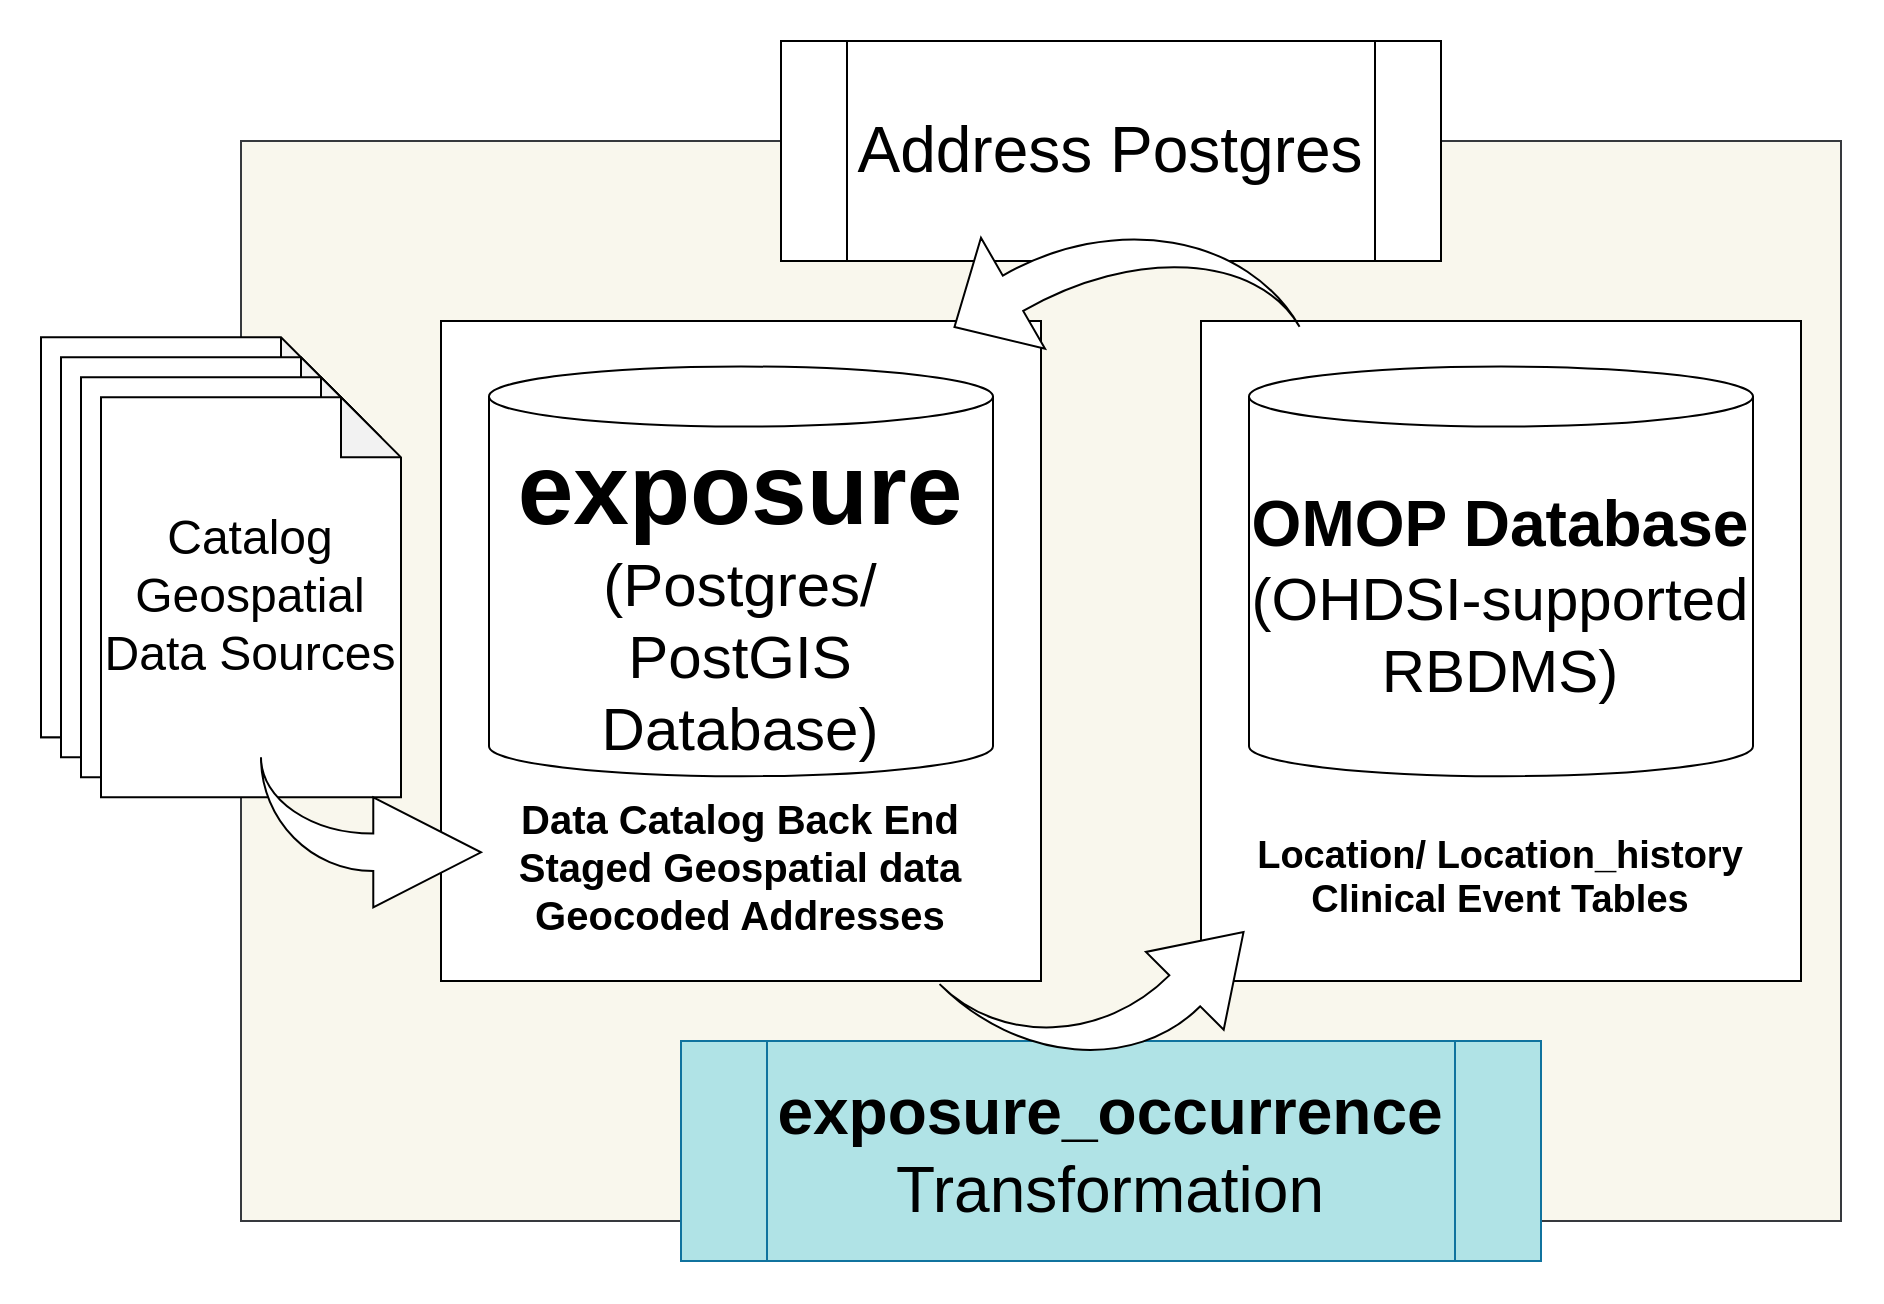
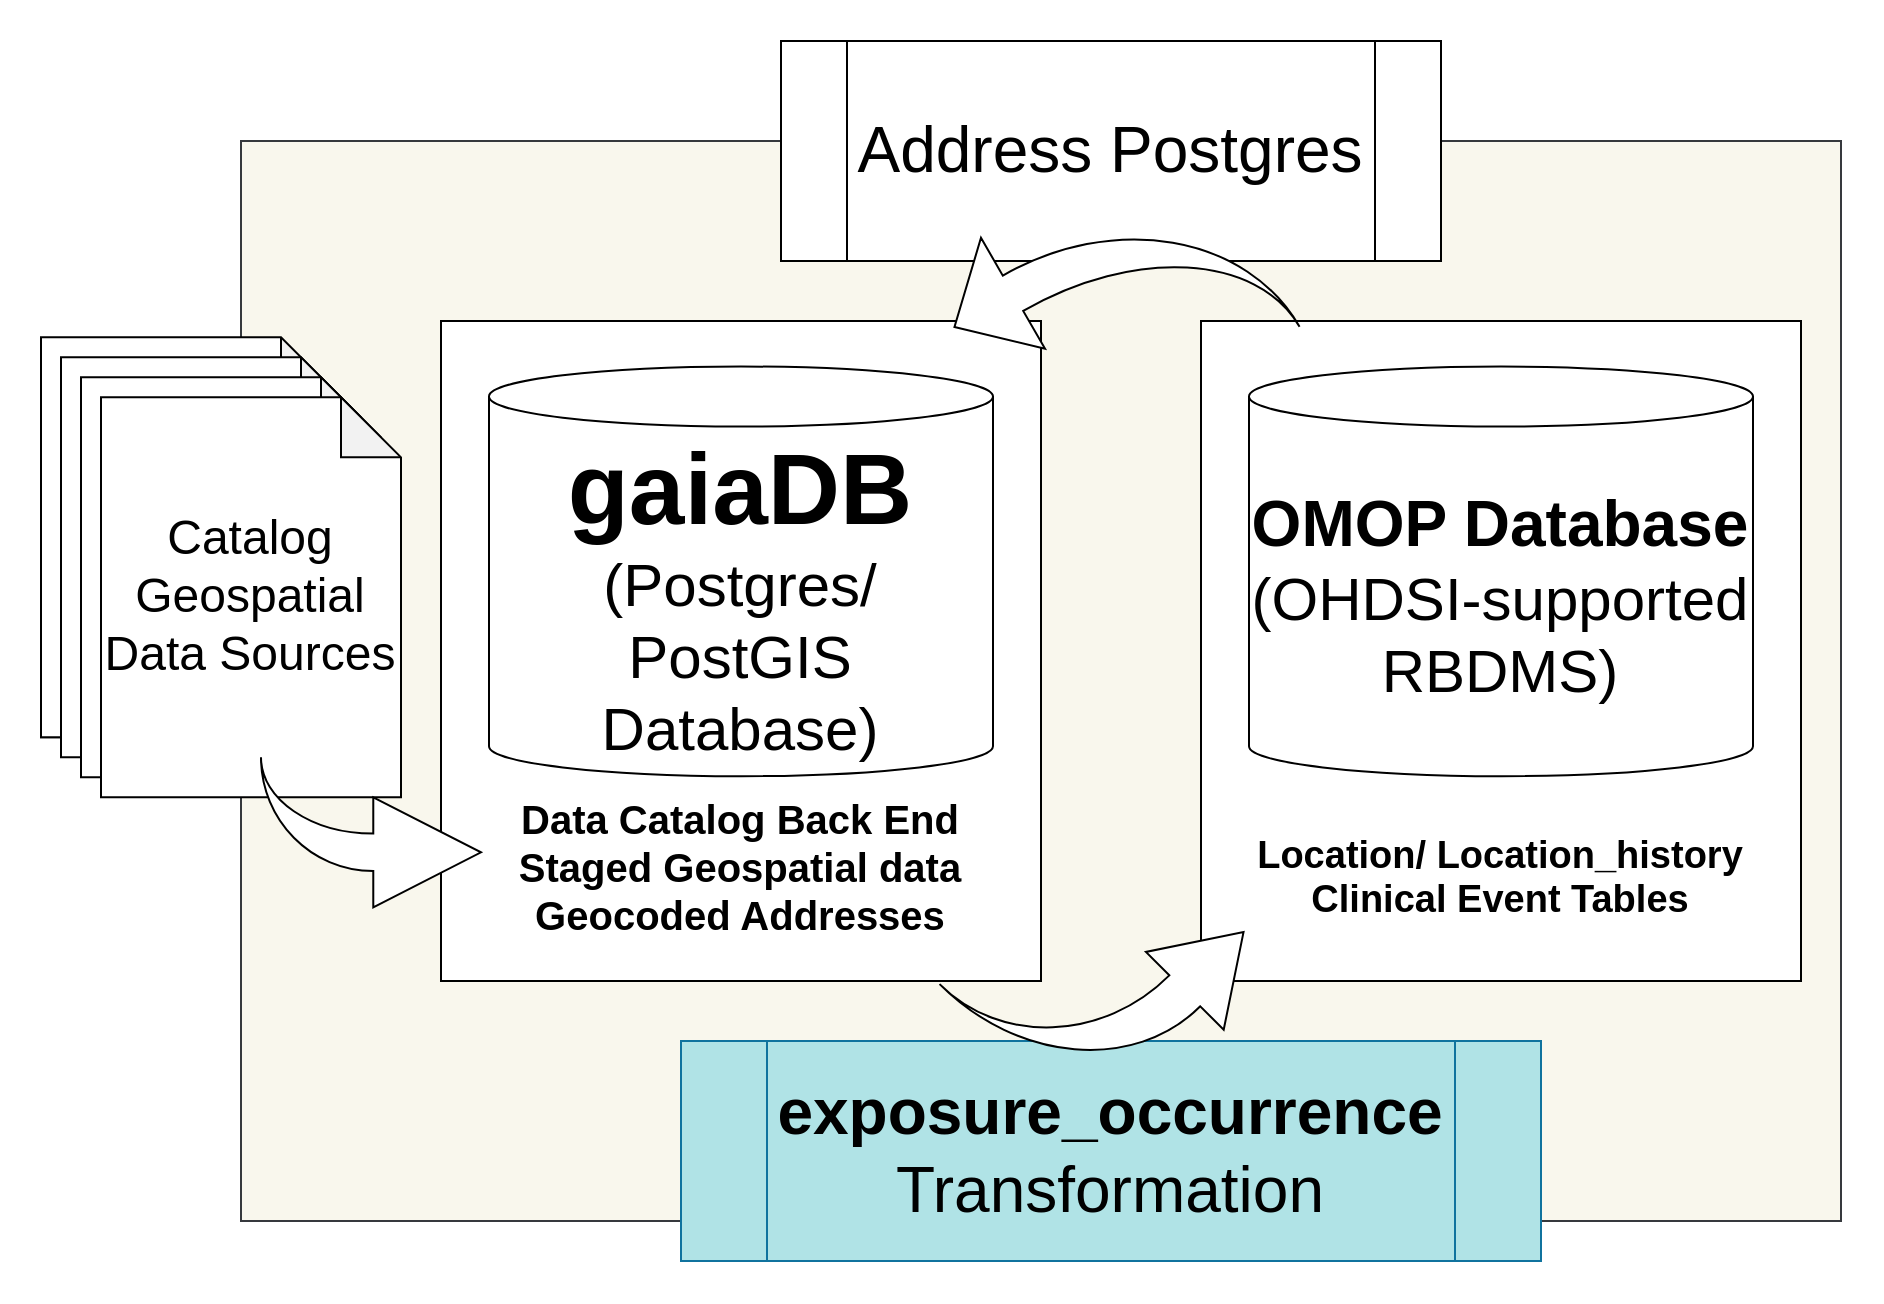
node "exposure (Postgres/ PostGIS Database)": label "exposure (Postgres/ PostGIS Database)" -> "gaiaDB (Postgres/ PostGIS Database)"
